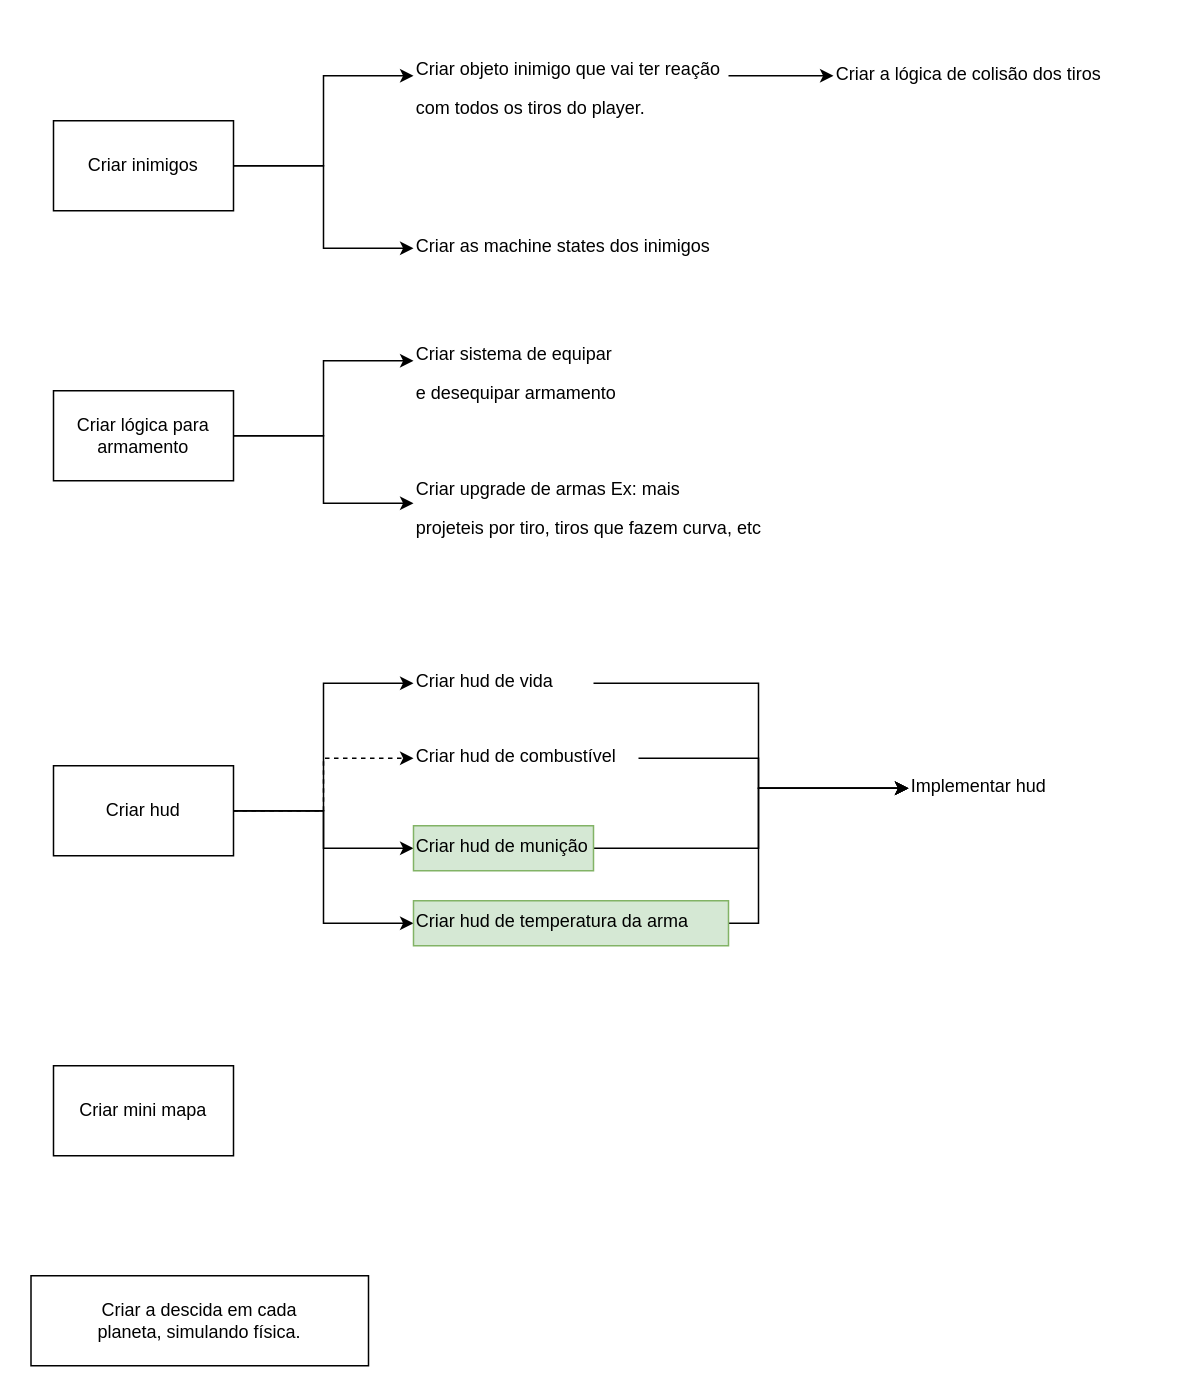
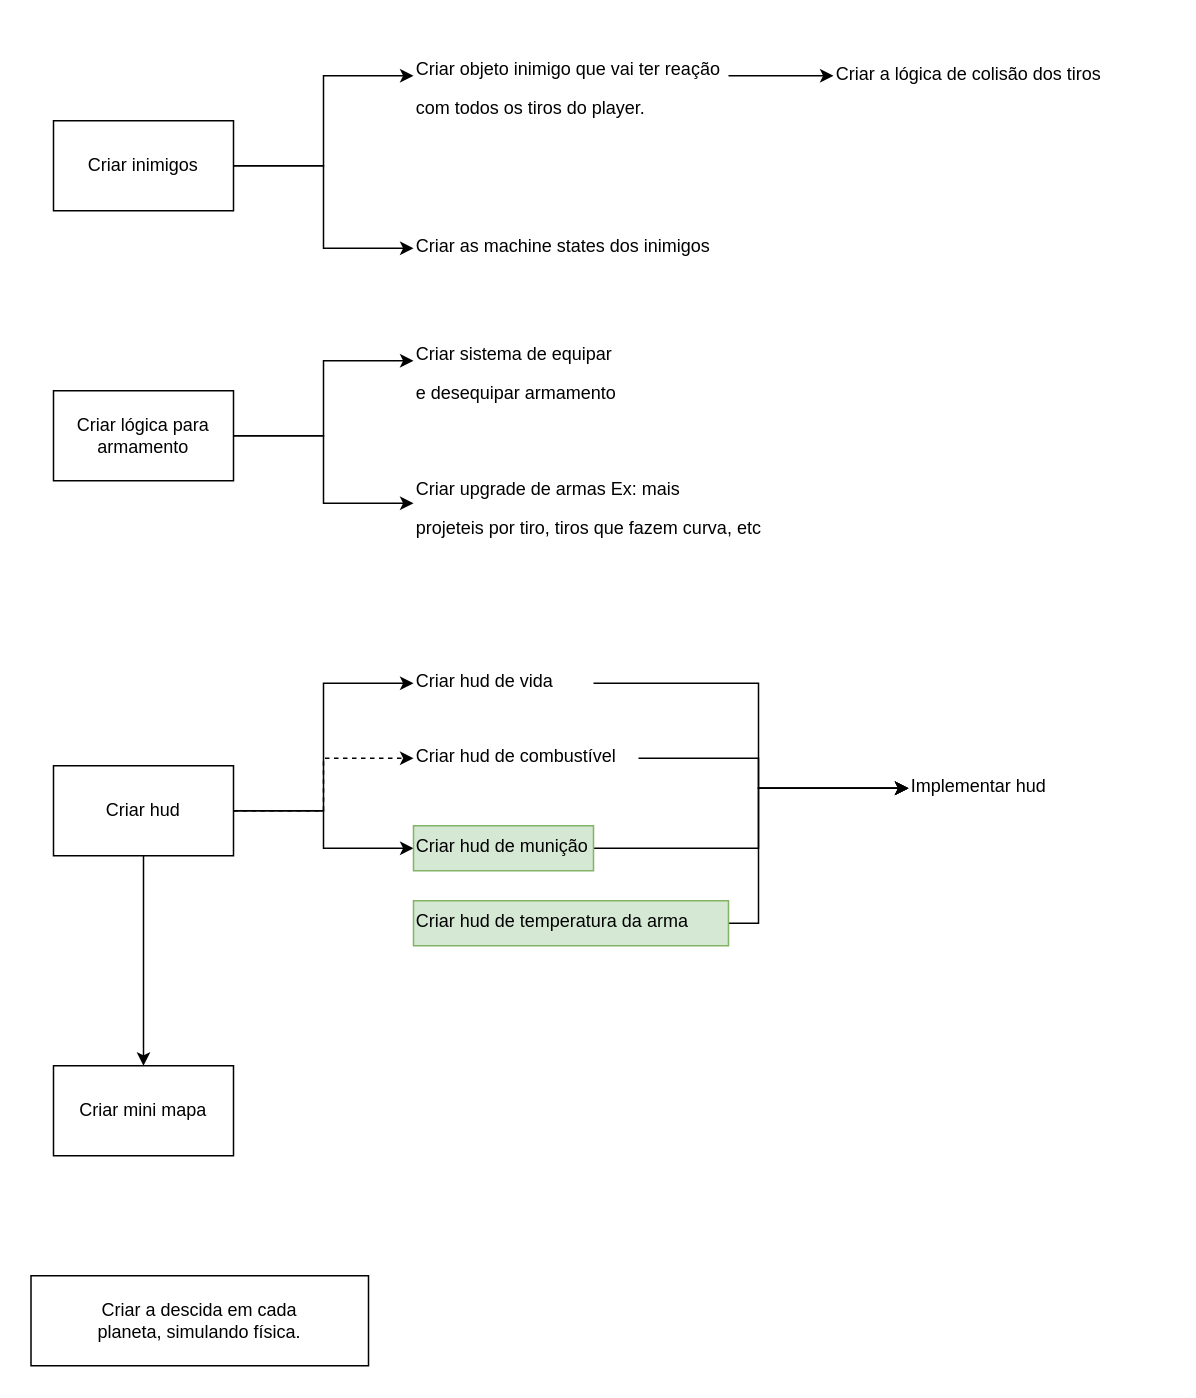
edge "Criar hud" -> "Criar hud de temperatura da arma": now "Criar hud" -> "Criar mini mapa"
